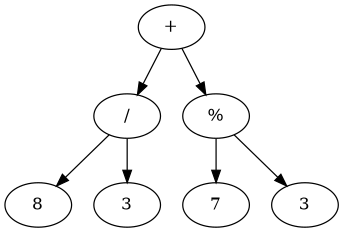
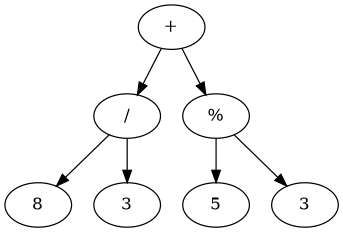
node "7": label "7" -> "5"
